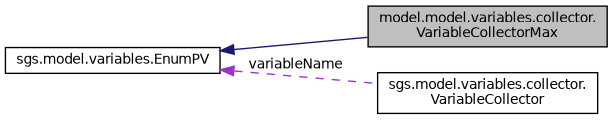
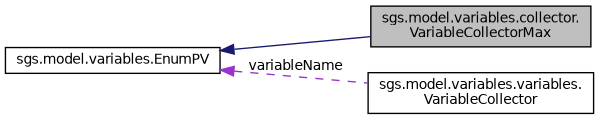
node "model.model.variables.collector. VariableCollectorMax": label "model.model.variables.collector. VariableCollectorMax" -> "sgs.model.variables.collector. VariableCollectorMax"
node "sgs.model.variables.collector. VariableCollector": label "sgs.model.variables.collector. VariableCollector" -> "sgs.model.variables.variables. VariableCollector"
